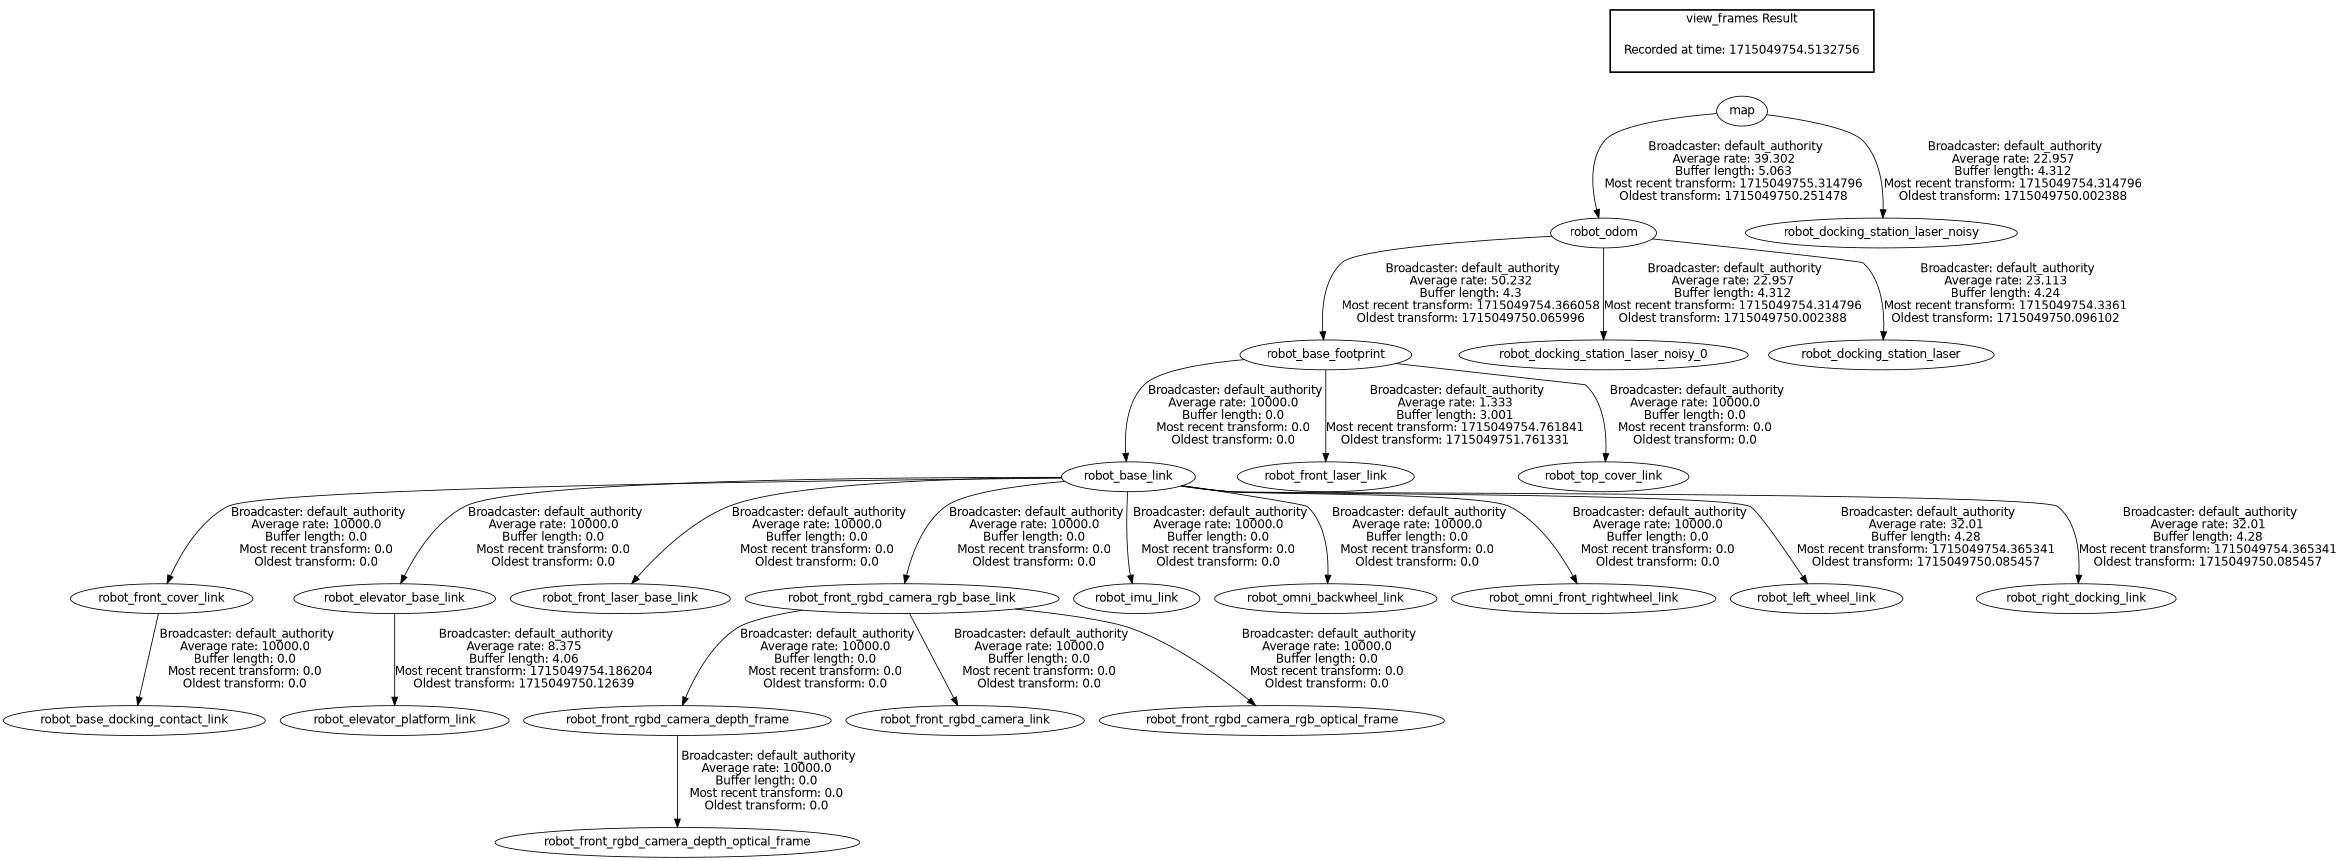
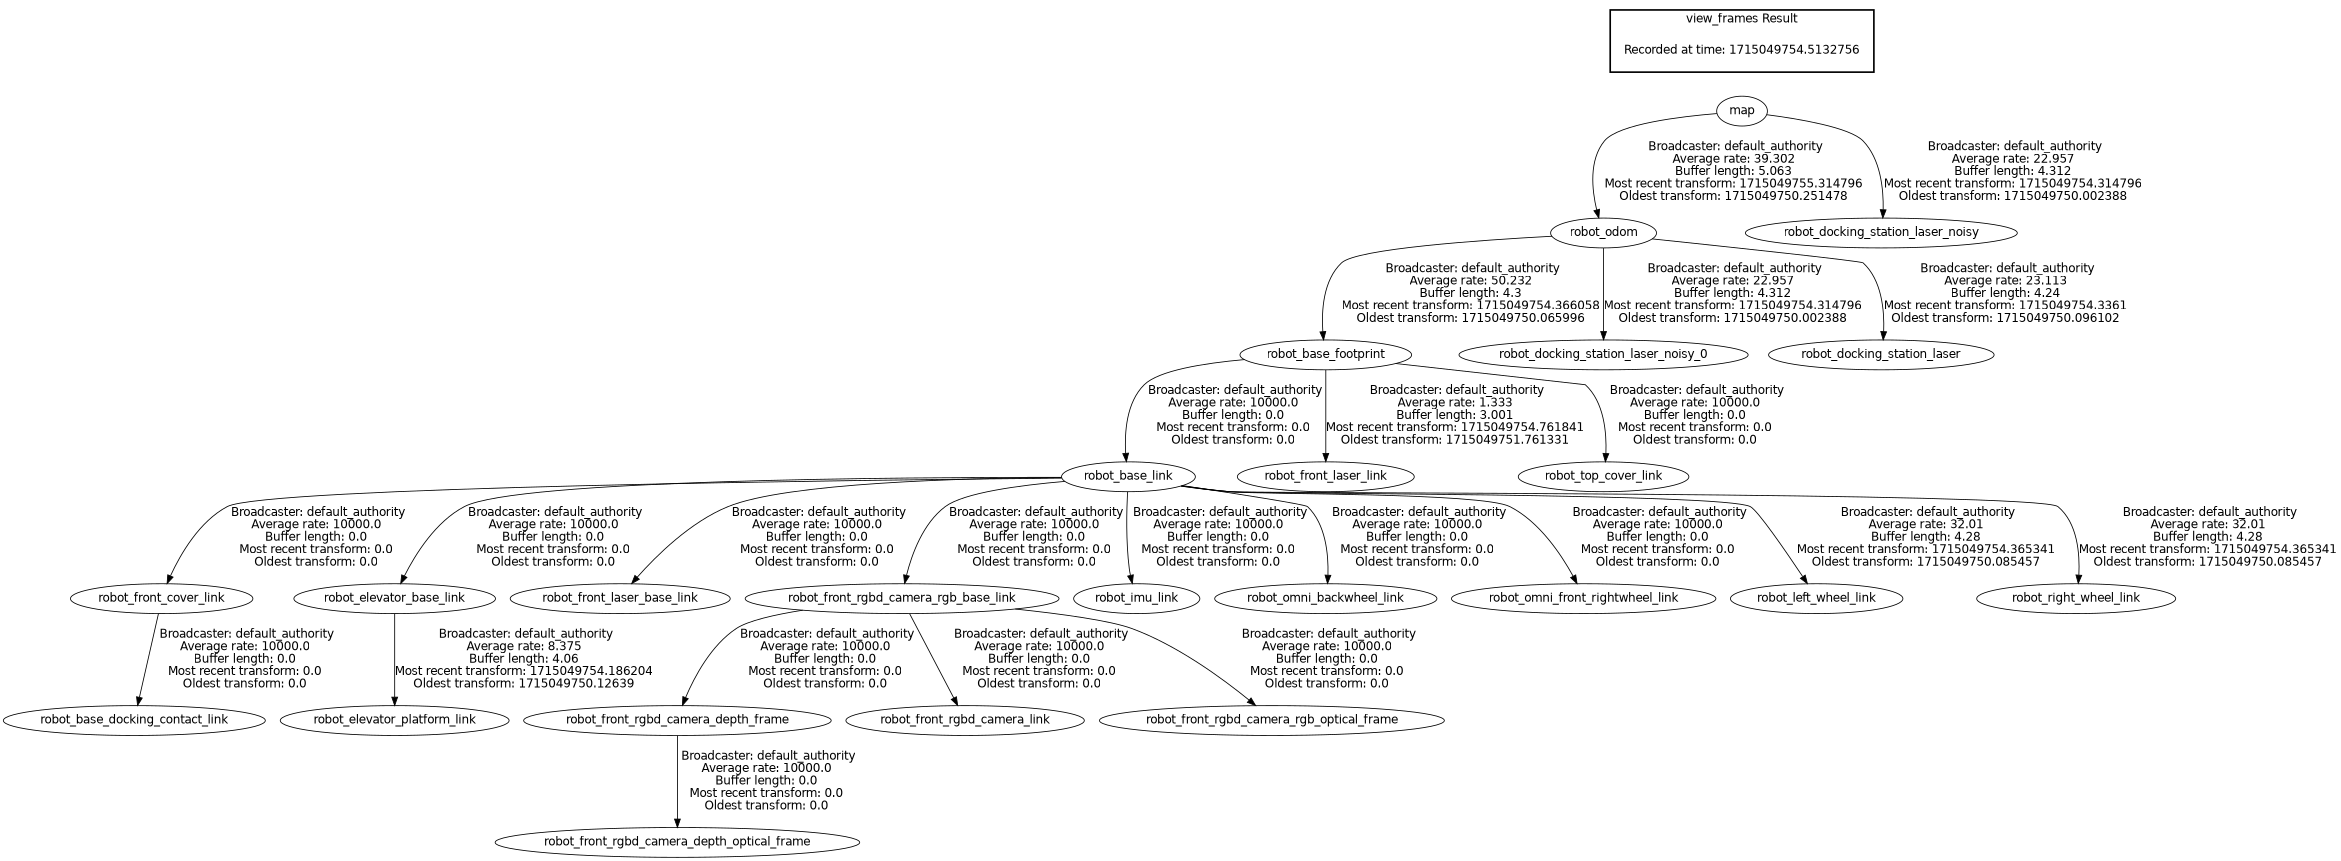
node "robot_right_docking_link": label "robot_right_docking_link" -> "robot_right_wheel_link"
